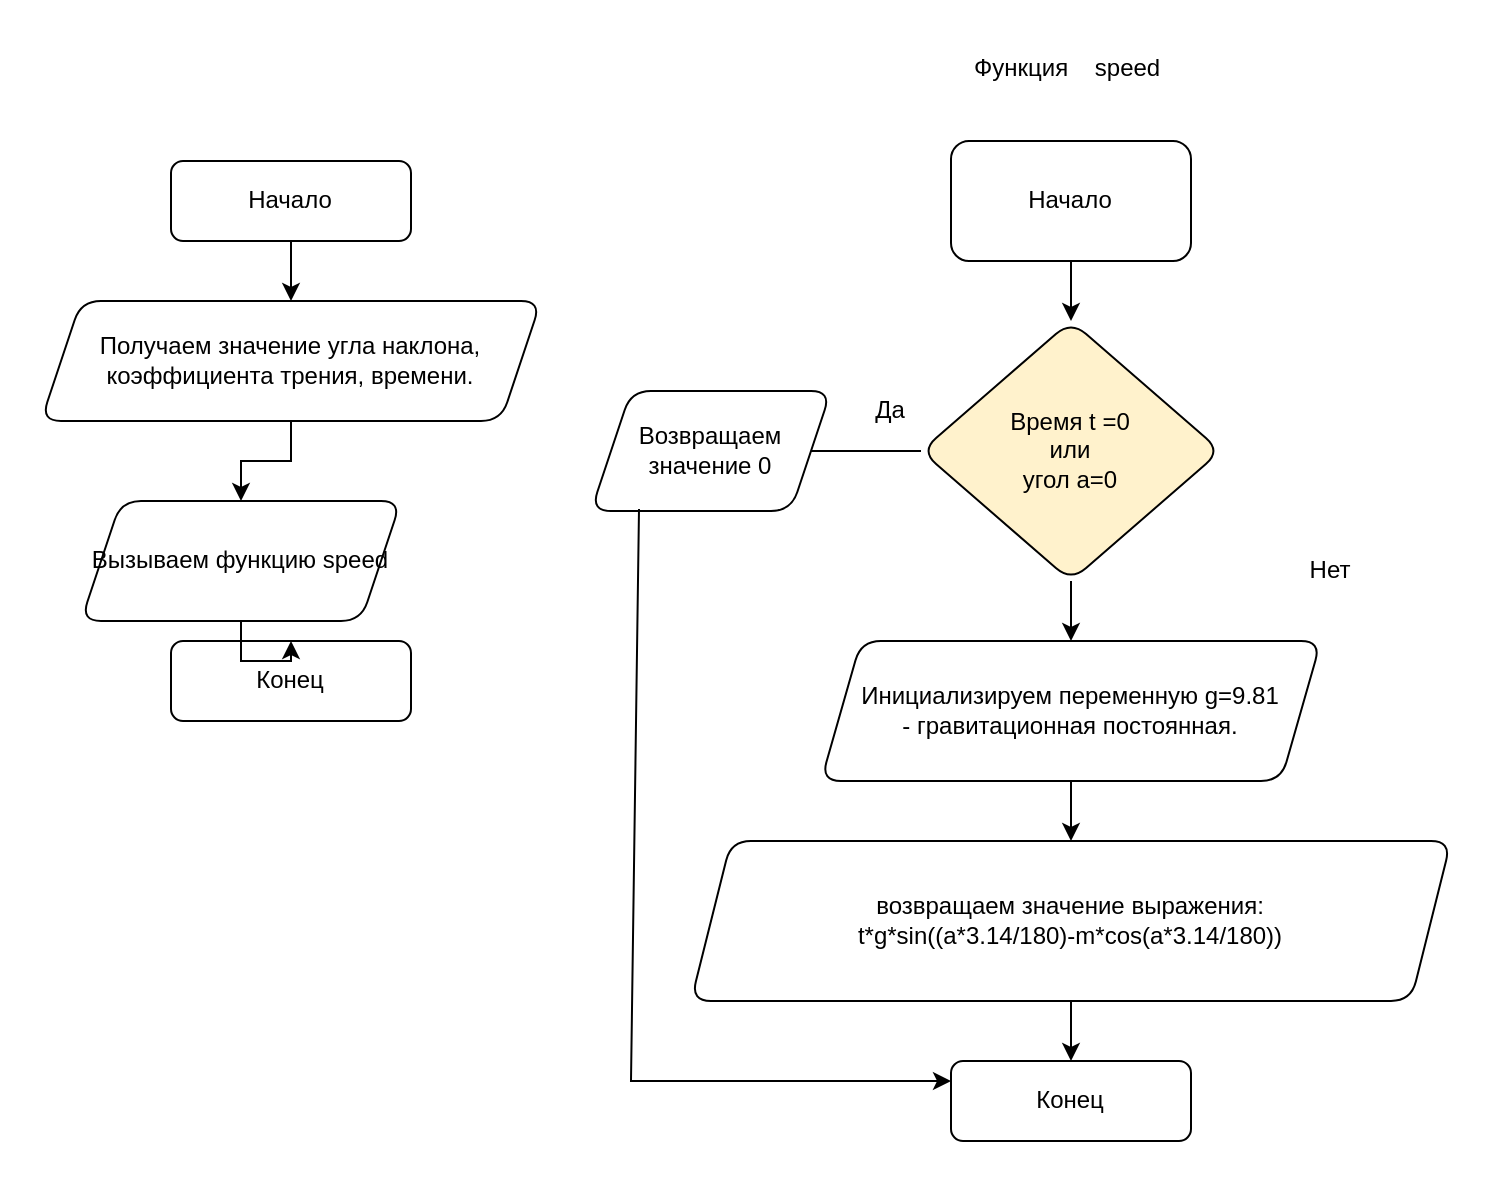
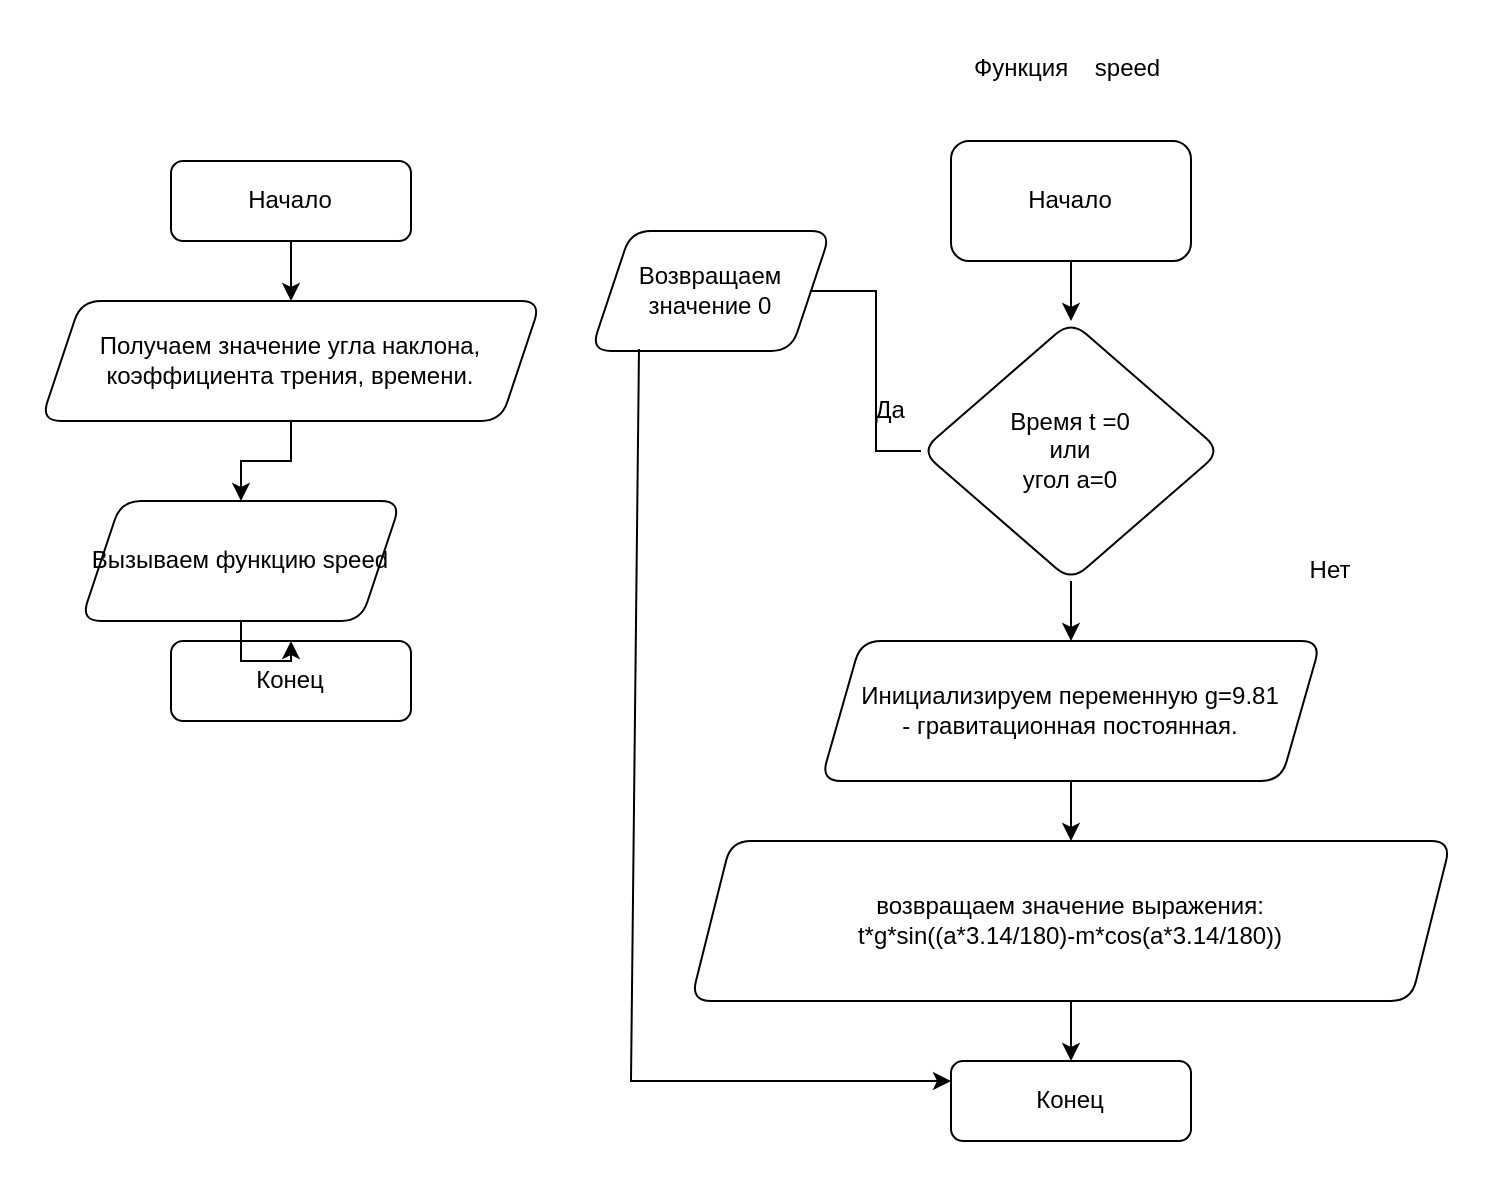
node "Возвращаем значение 0": moved (711, 451) -> (711, 291)
node "Время t =0 или угол а=0": fillcolor #fff2cc -> #ffffff
